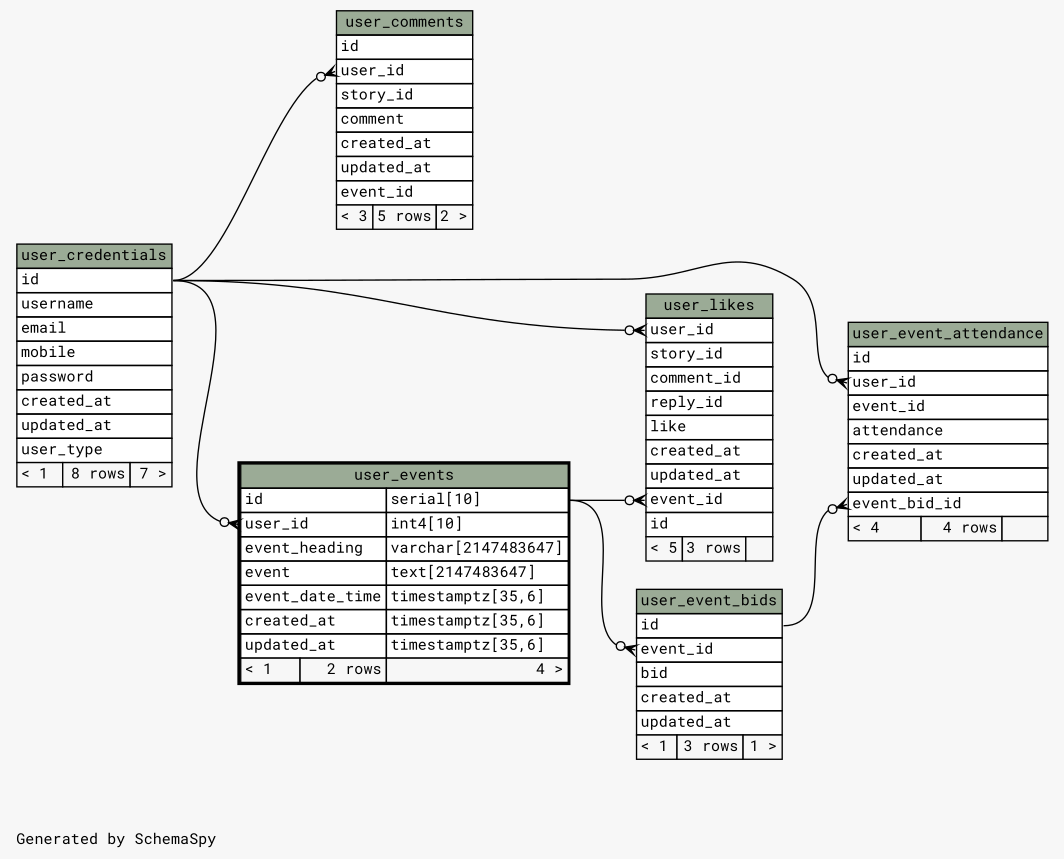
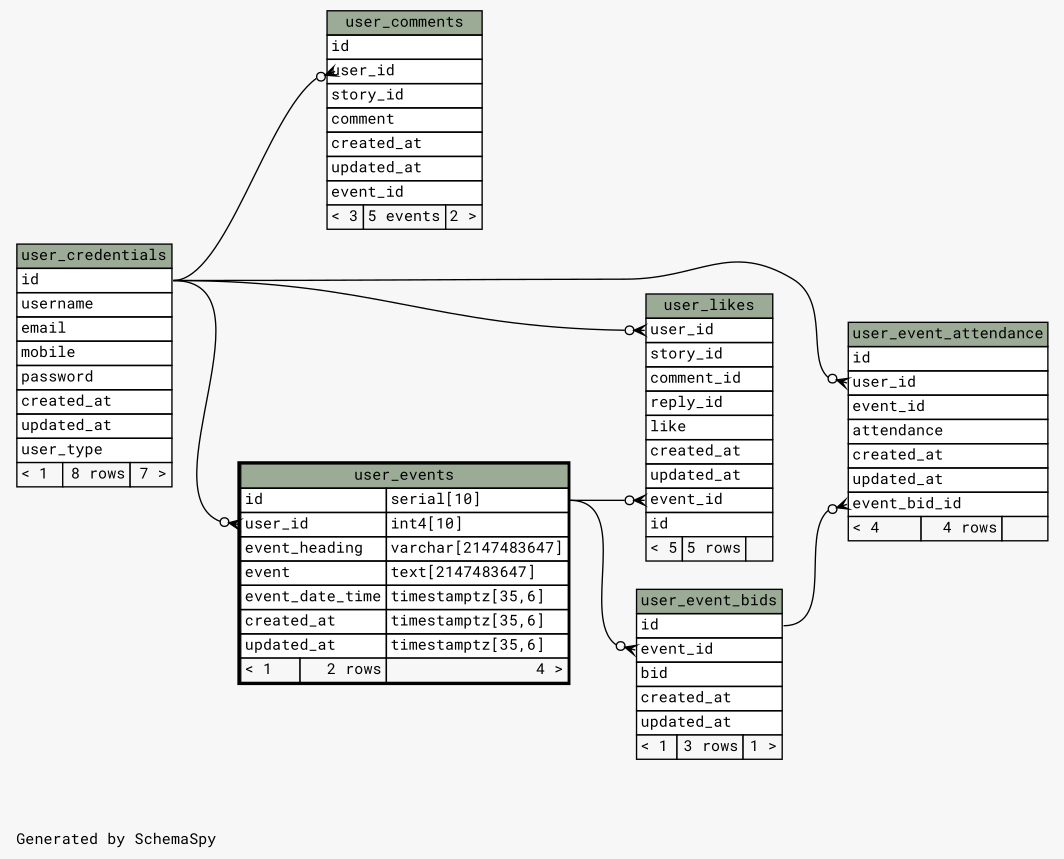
node "user_comments": text "5 rows" -> "5 events"
node "user_likes": text "3 rows" -> "5 rows"
